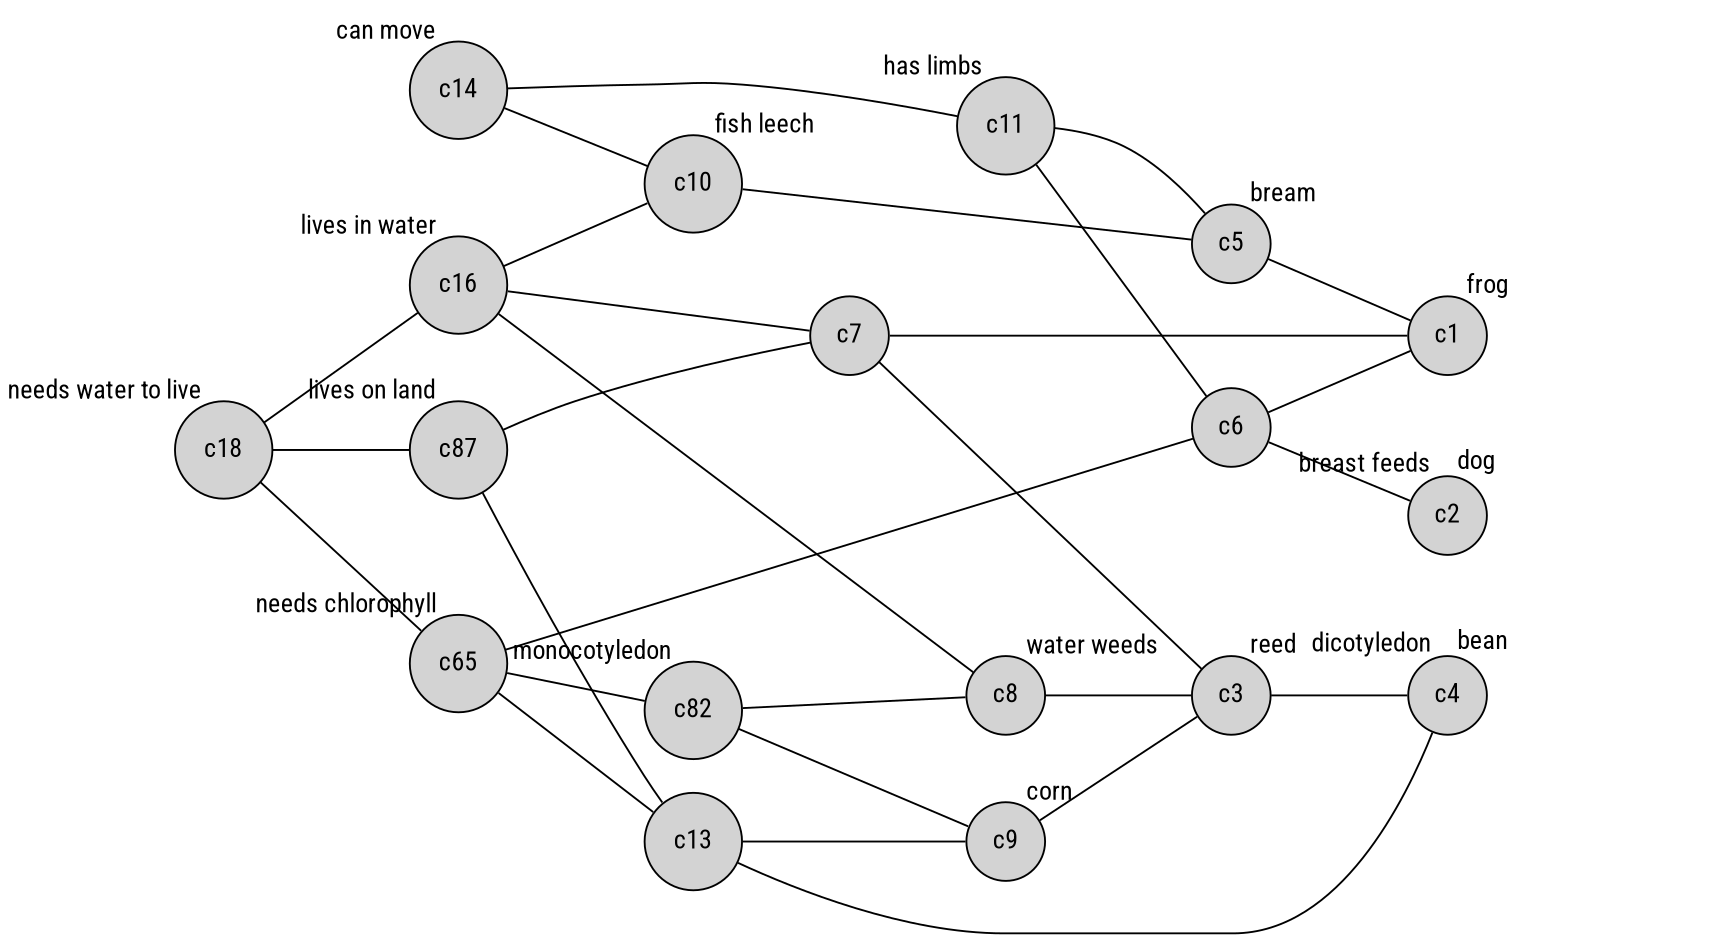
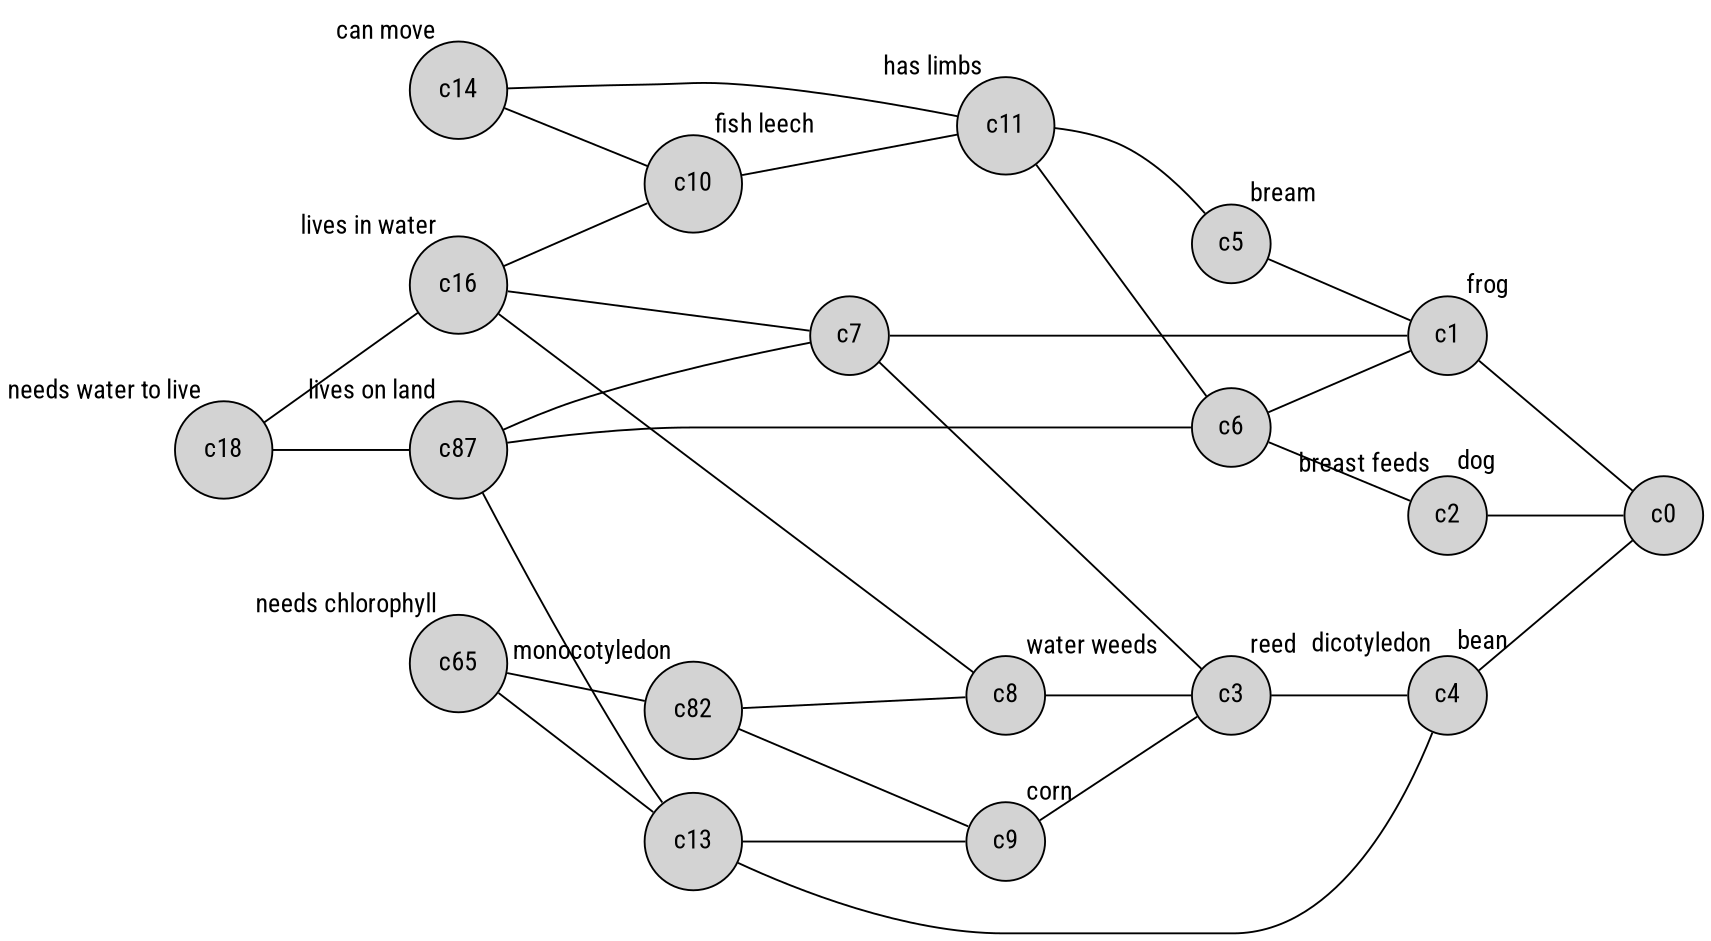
edge "c10" -- "c5": now "c10" -- "c11"
node "c0": added
edge "c6" -- "c65": now "c6" -- "c87"
edge "c18" -- "c65": removed
